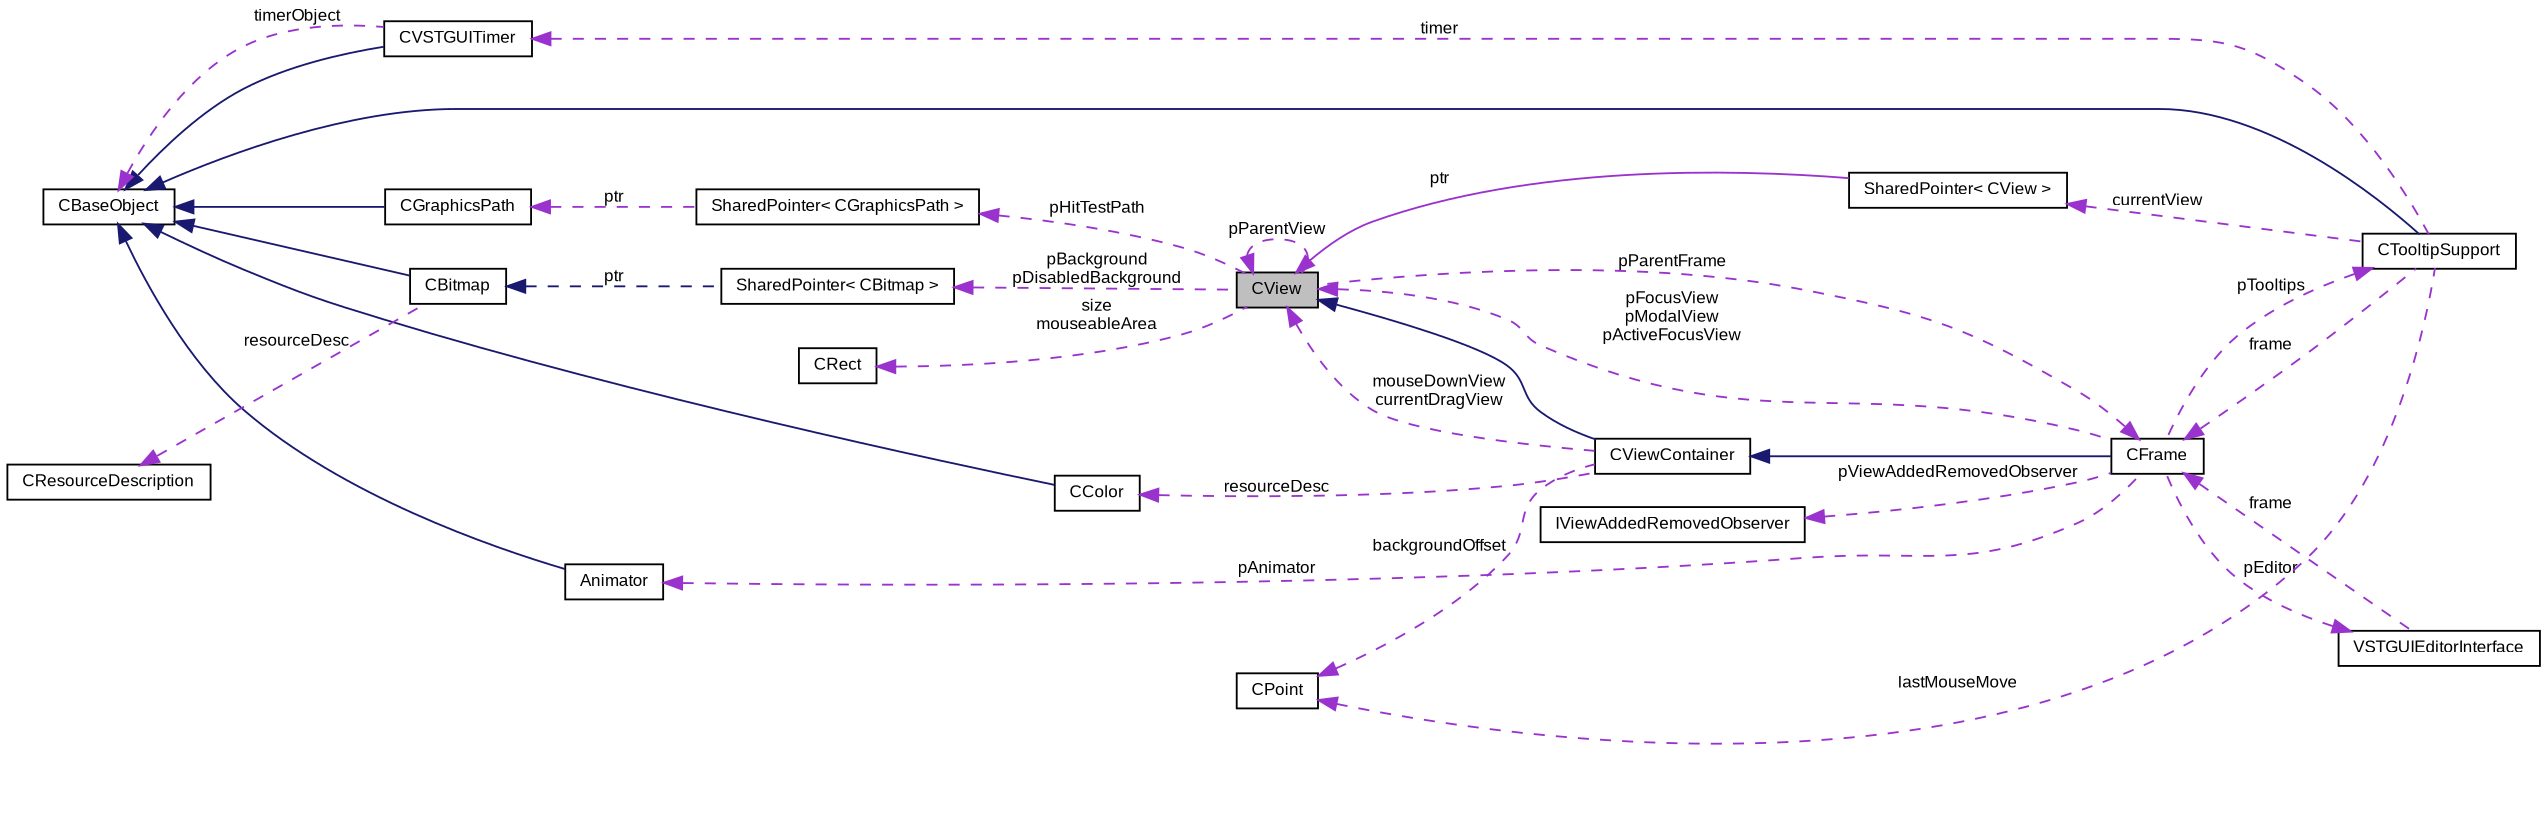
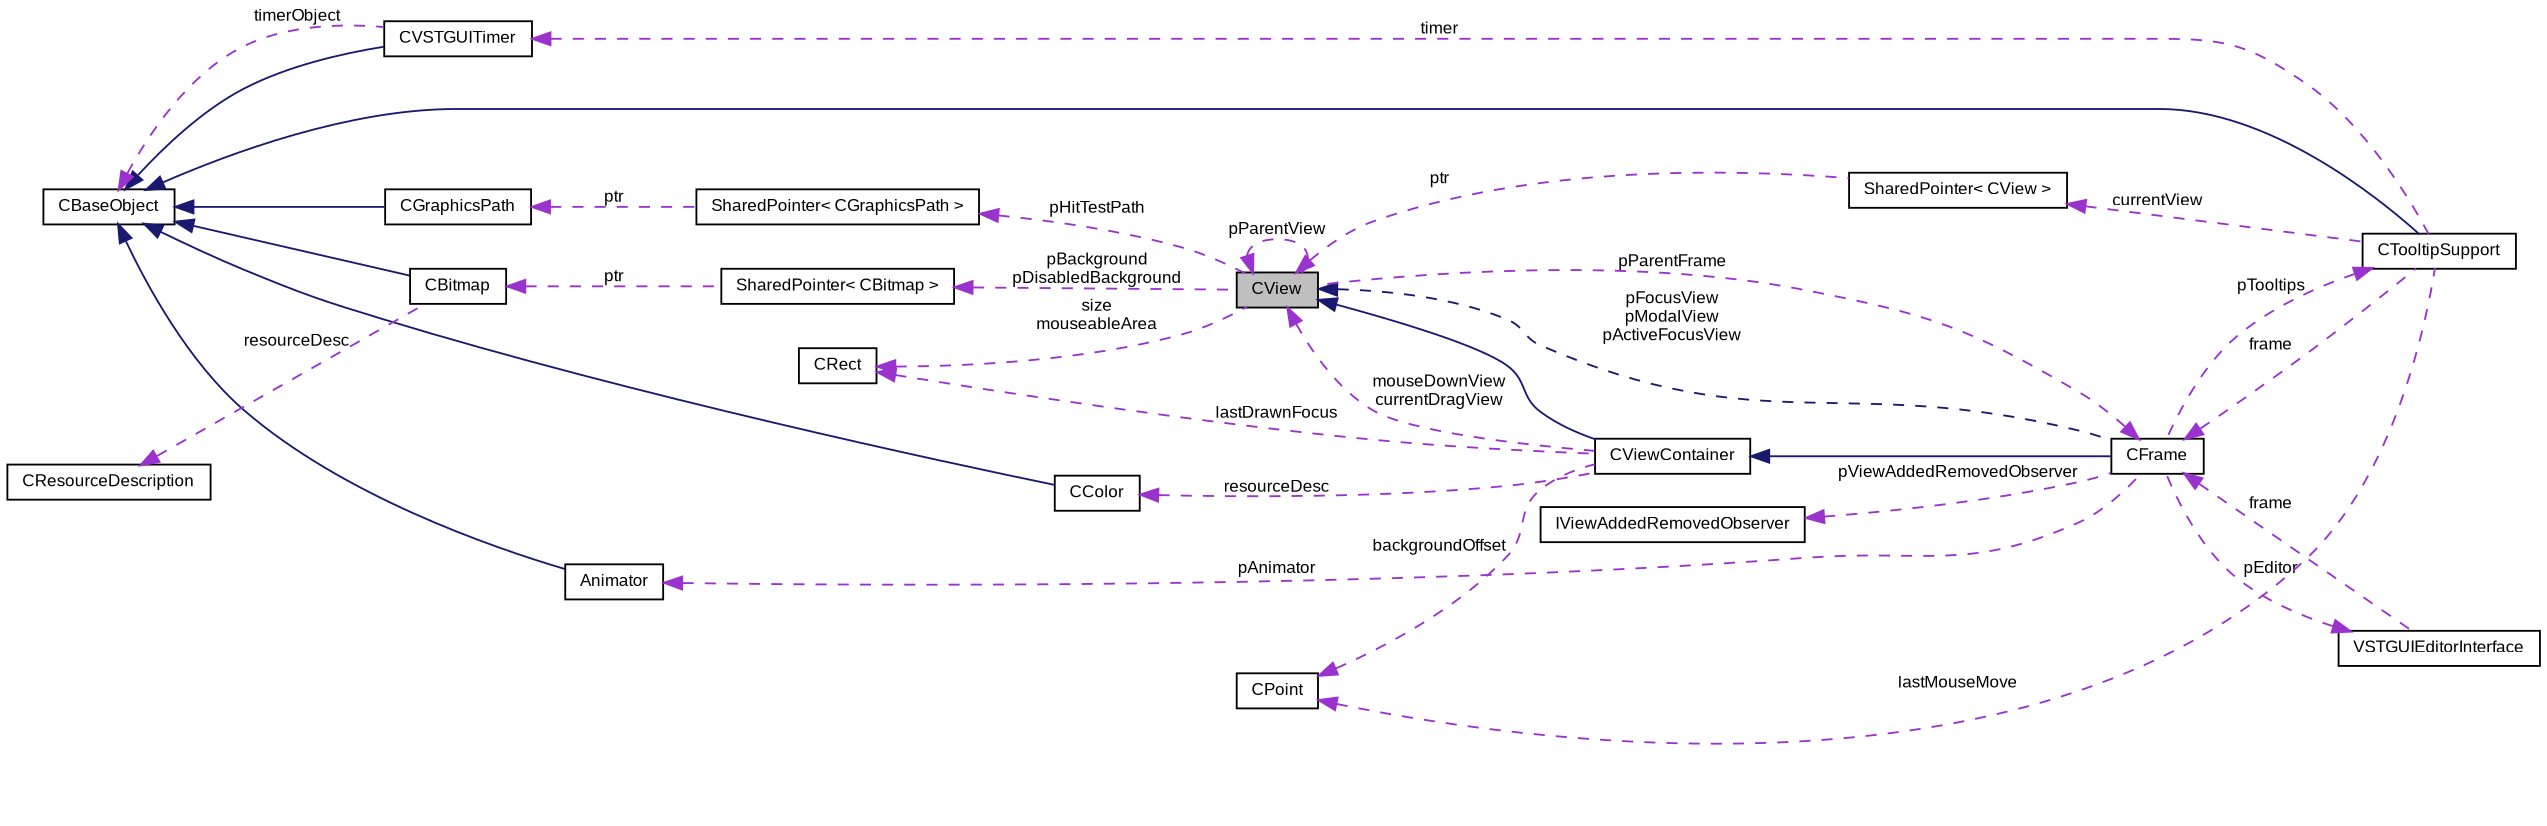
edge "SharedPointer< CView >" -> "CView": style solid -> dashed
edge "SharedPointer< CBitmap >" -> "CBitmap": color midnightblue -> darkorchid3
edge "CFrame" -> "CView": color darkorchid3 -> midnightblue
edge "CViewContainer" -> "CRect": added, label "lastDrawnFocus"
